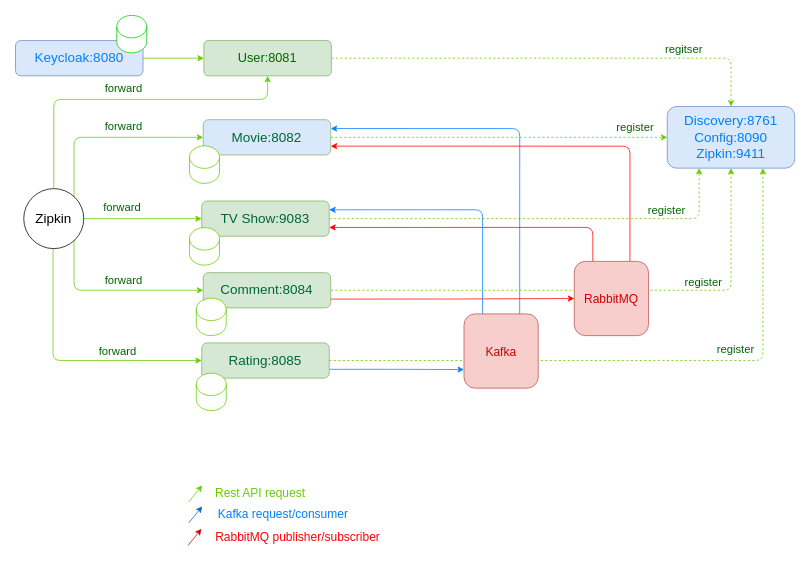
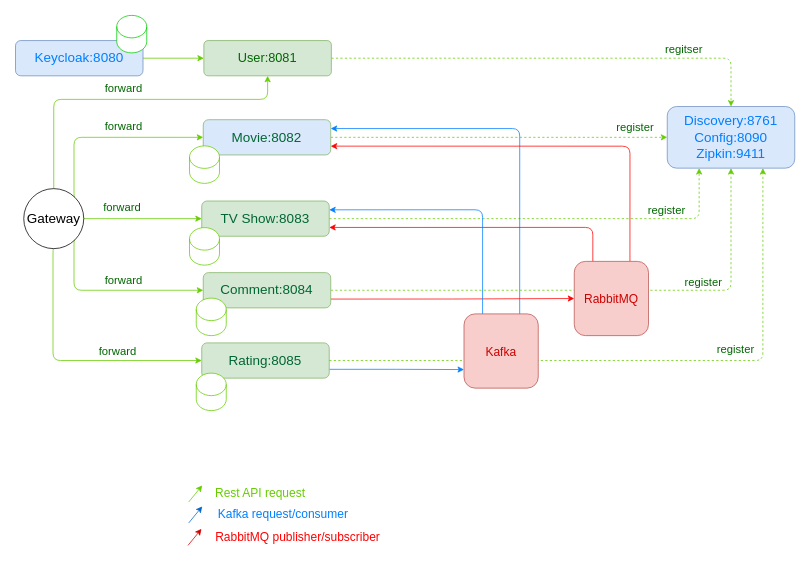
node "Zipkin": label "Zipkin" -> "Gateway"
node "TV Show:9083": label "TV Show:9083" -> "TV Show:8083"
